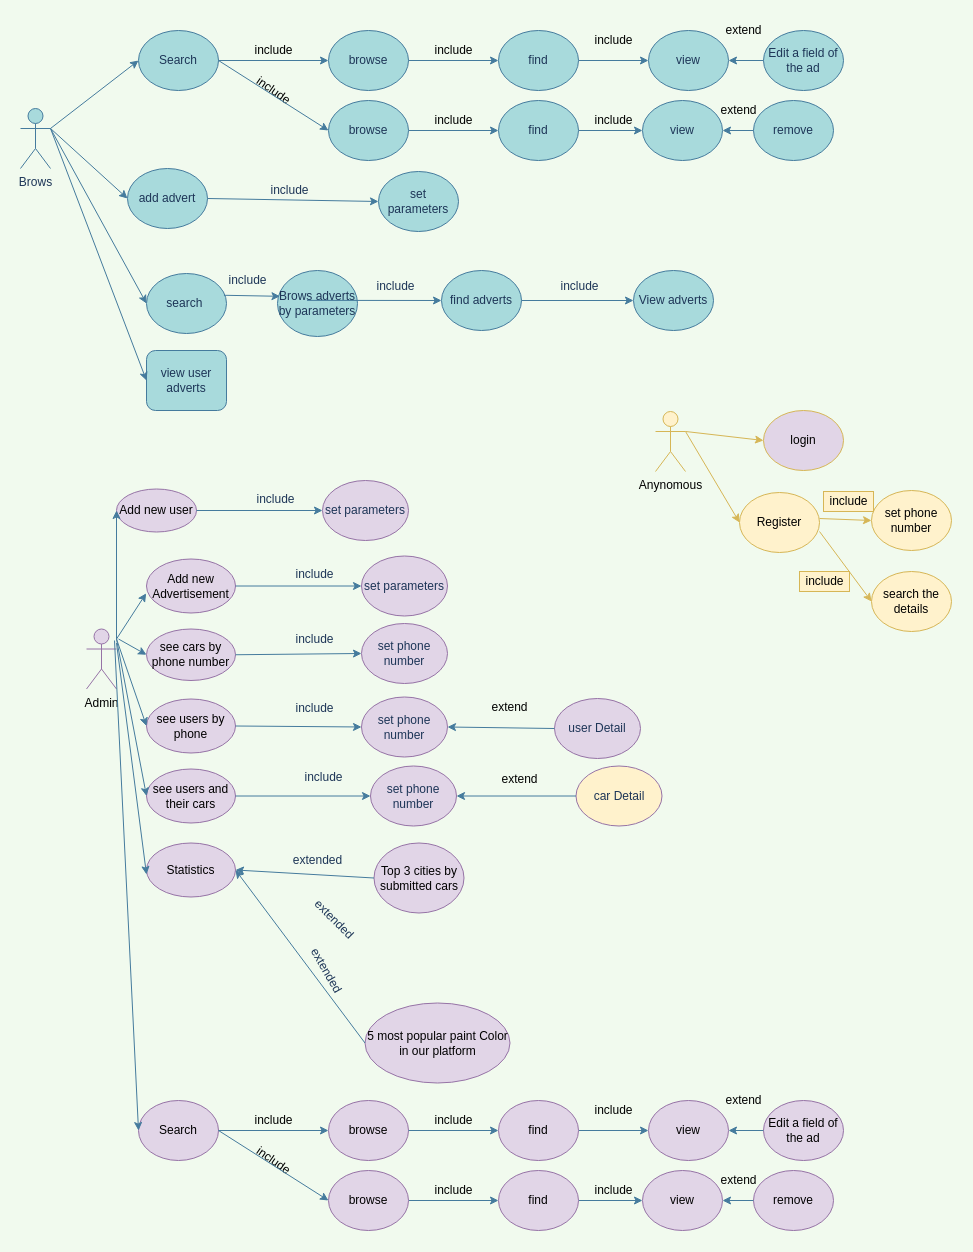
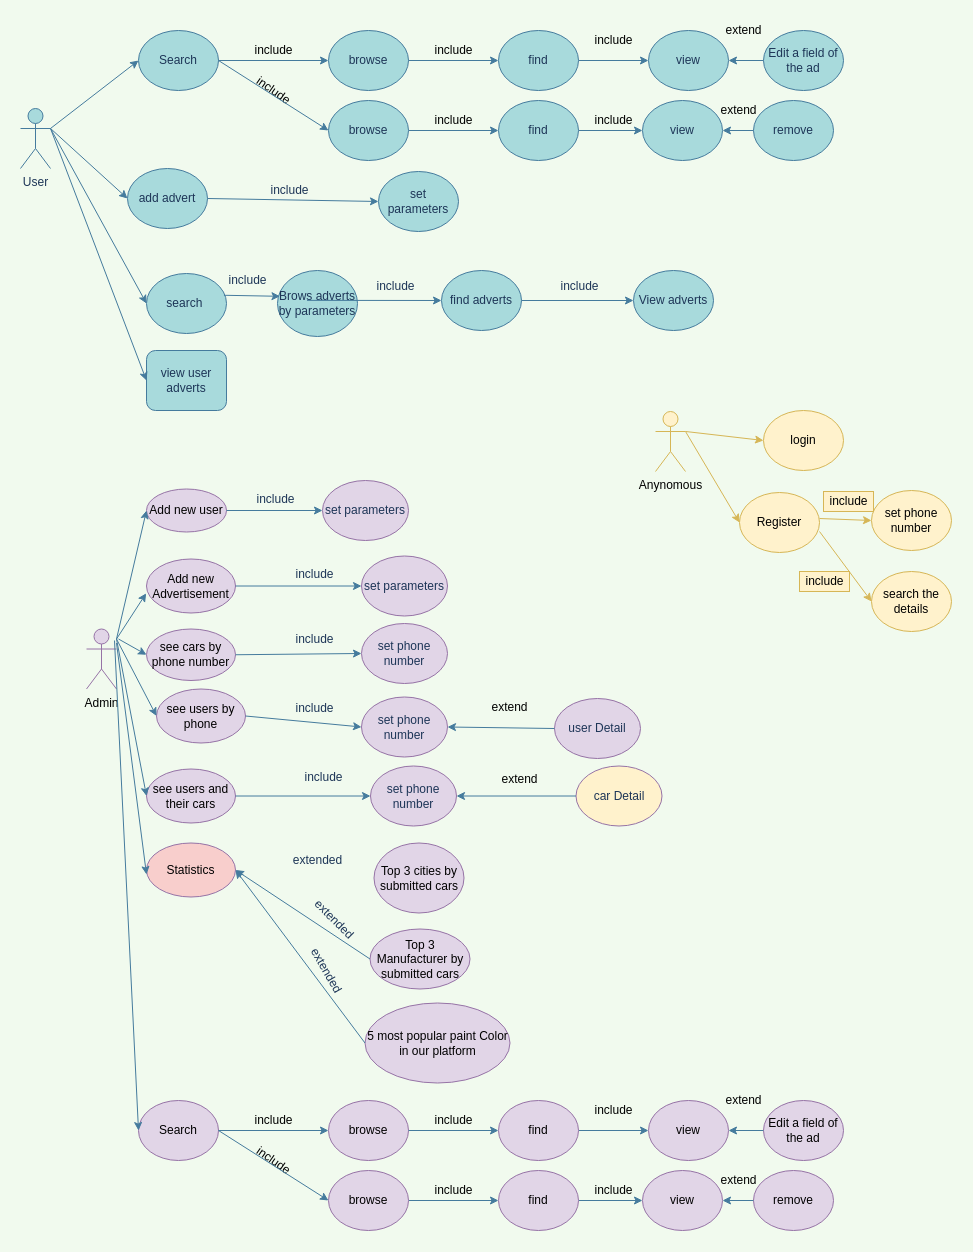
node "Brows": label "Brows" -> "User"
node "login": fillcolor #e1d5e7 -> #fff2cc
node "Add new user": moved (157, 511) -> (187, 511)
node "see users by phone": moved (191, 726) -> (201, 716)
node "Statistics": fillcolor #e1d5e7 -> #f8cecc
edge "Top 3 cities by submitted cars" -> "Statistics": removed
edge "Top 3 Manufacturer by submitted cars" -> "Statistics": added
node "Top 3 Manufacturer by submitted cars": added
